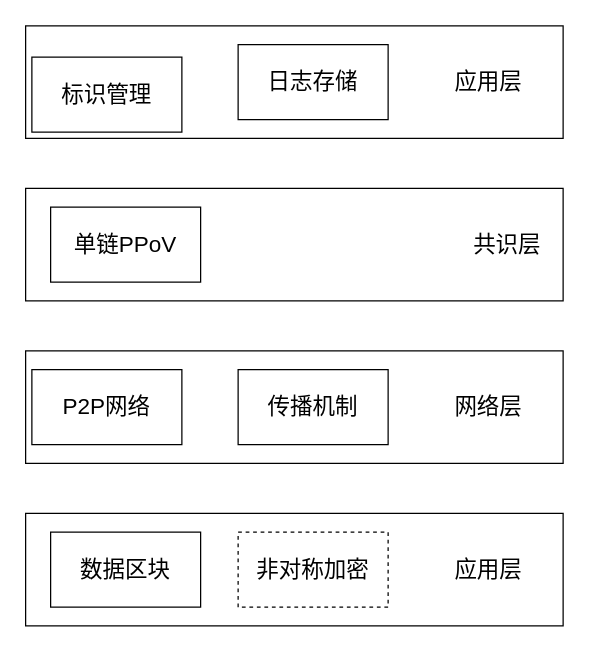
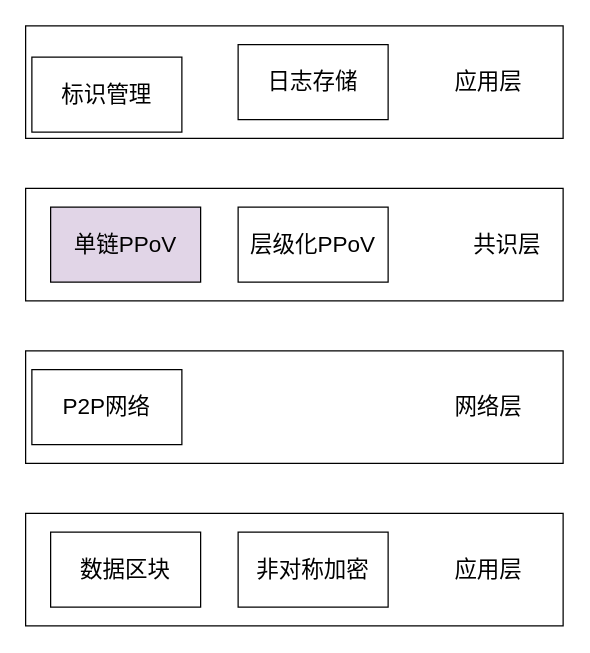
node "单链PPoV": fillcolor #ffffff -> #e1d5e7
node "层级化PPoV": added
node "传播机制": removed
node "非对称加密": style dashed -> solid
